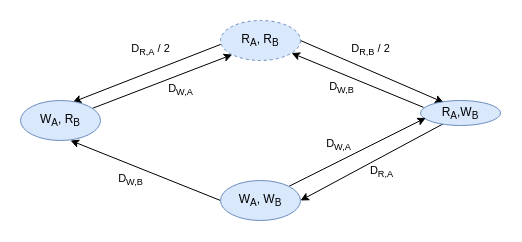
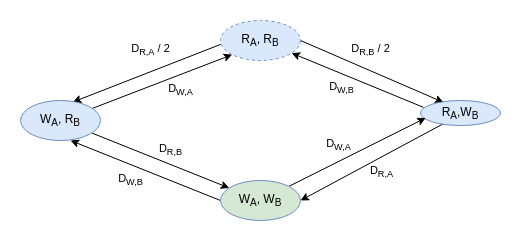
edge "WA, RB" -> "WA, WB": added, label "DR,B"
node "WA, WB": fillcolor #dae8fc -> #d5e8d4
